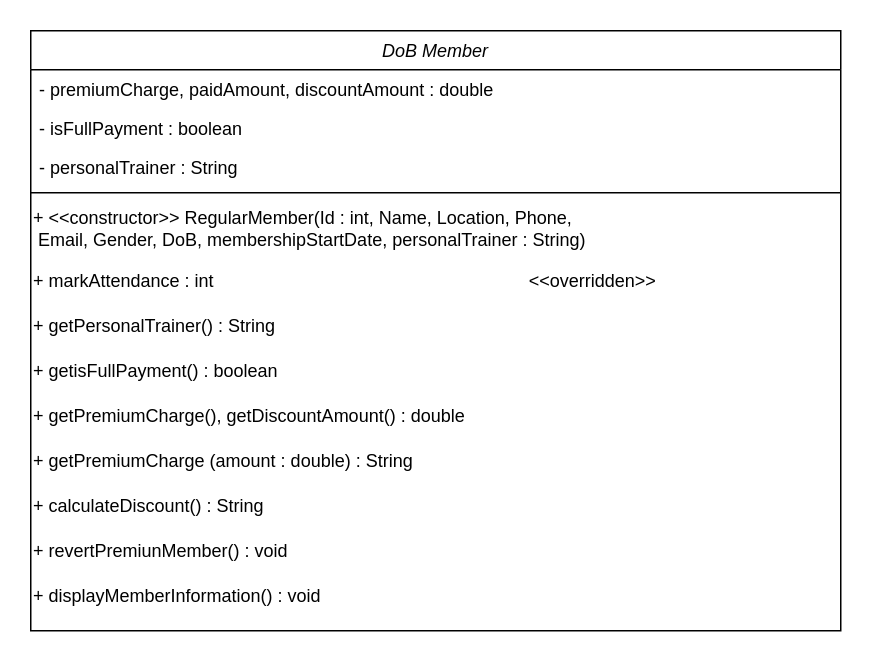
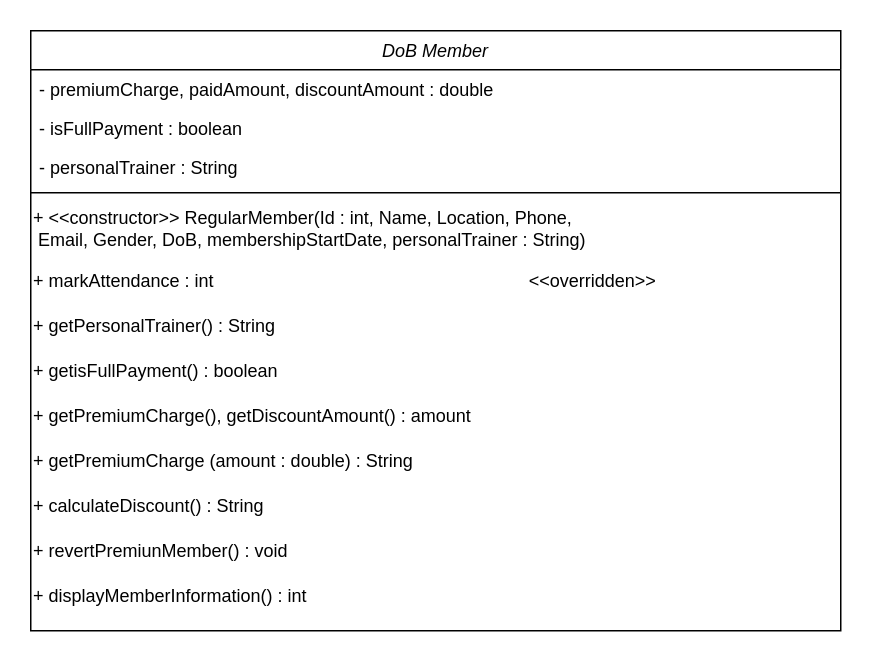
node "+ getPremiumCharge(), getDiscountAmount() : double": label "+ getPremiumCharge(), getDiscountAmount() : double" -> "+ getPremiumCharge(), getDiscountAmount() : amount"
node "+ displayMemberInformation() : void": label "+ displayMemberInformation() : void" -> "+ displayMemberInformation() : int"
